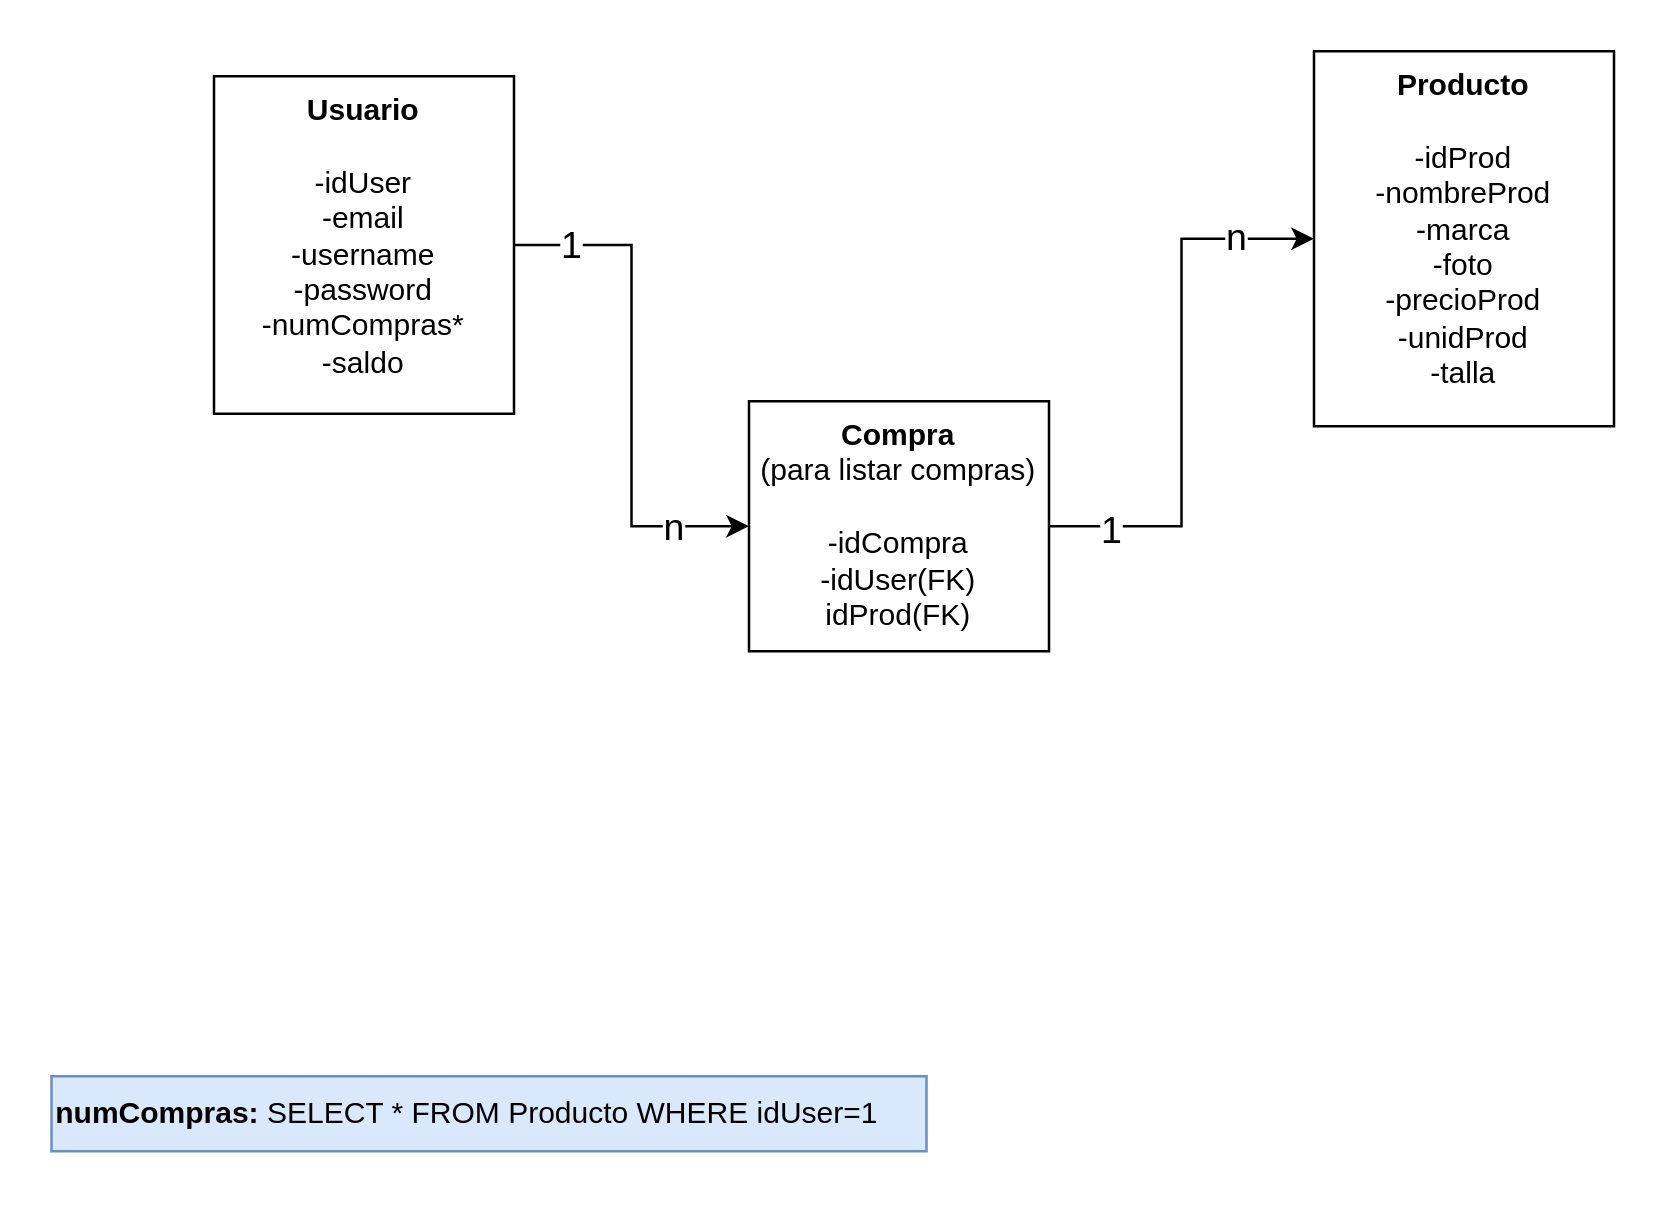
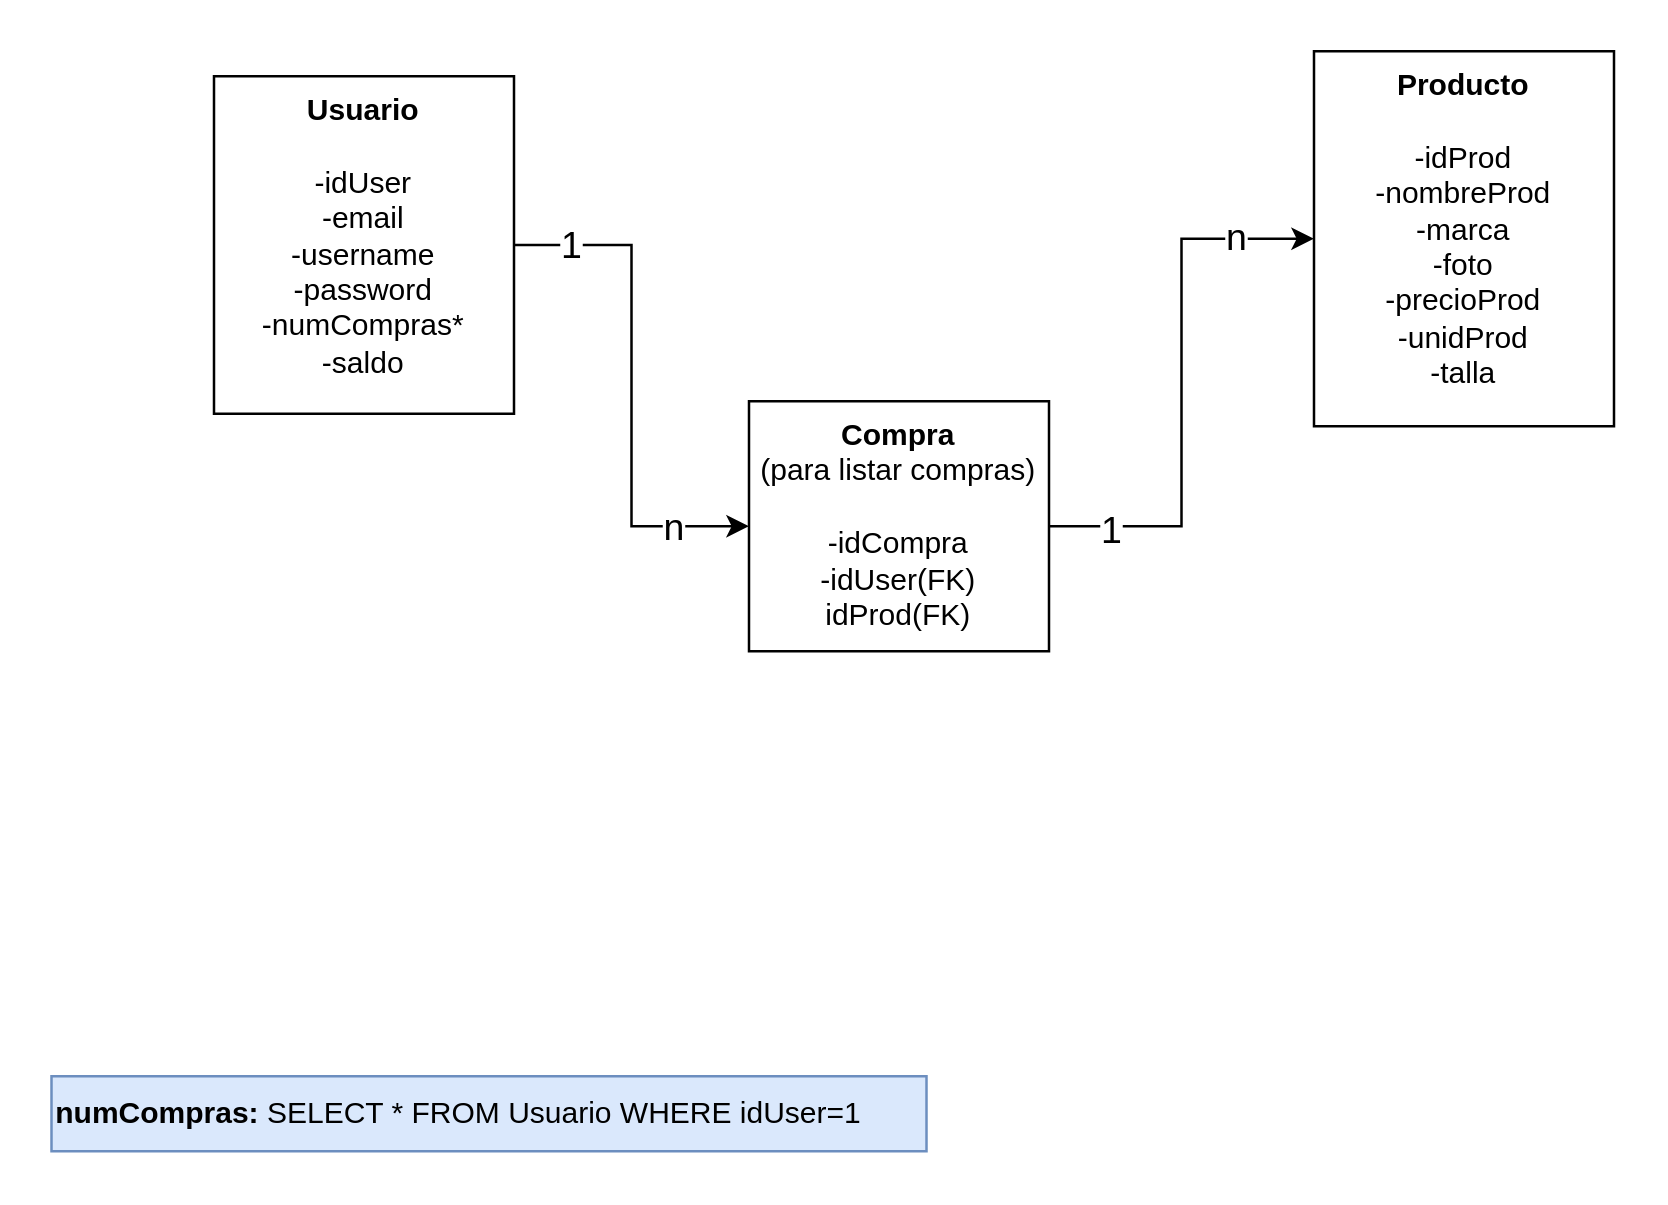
node "numCompras: SELECT * FROM Producto WHERE idUser=1": label "numCompras: SELECT * FROM Producto WHERE idUser=1" -> "numCompras: SELECT * FROM Usuario WHERE idUser=1"
